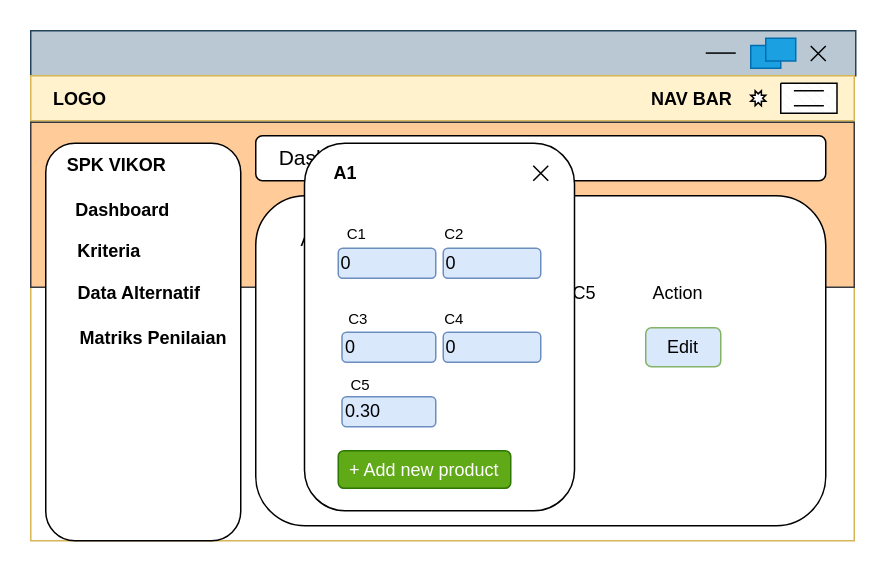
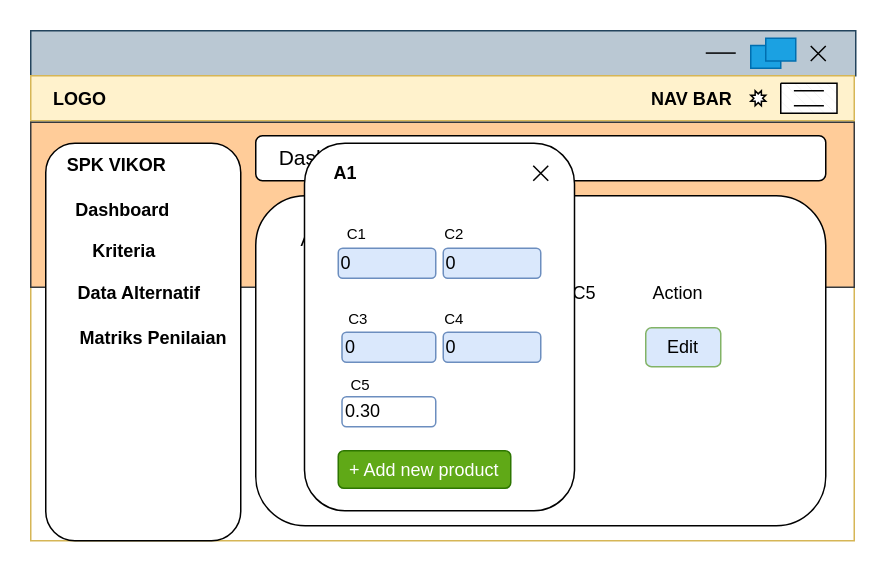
node "Kriteria": moved (110, 251) -> (125, 251)
node "0.30": fillcolor #dae8fc -> #ffffff
